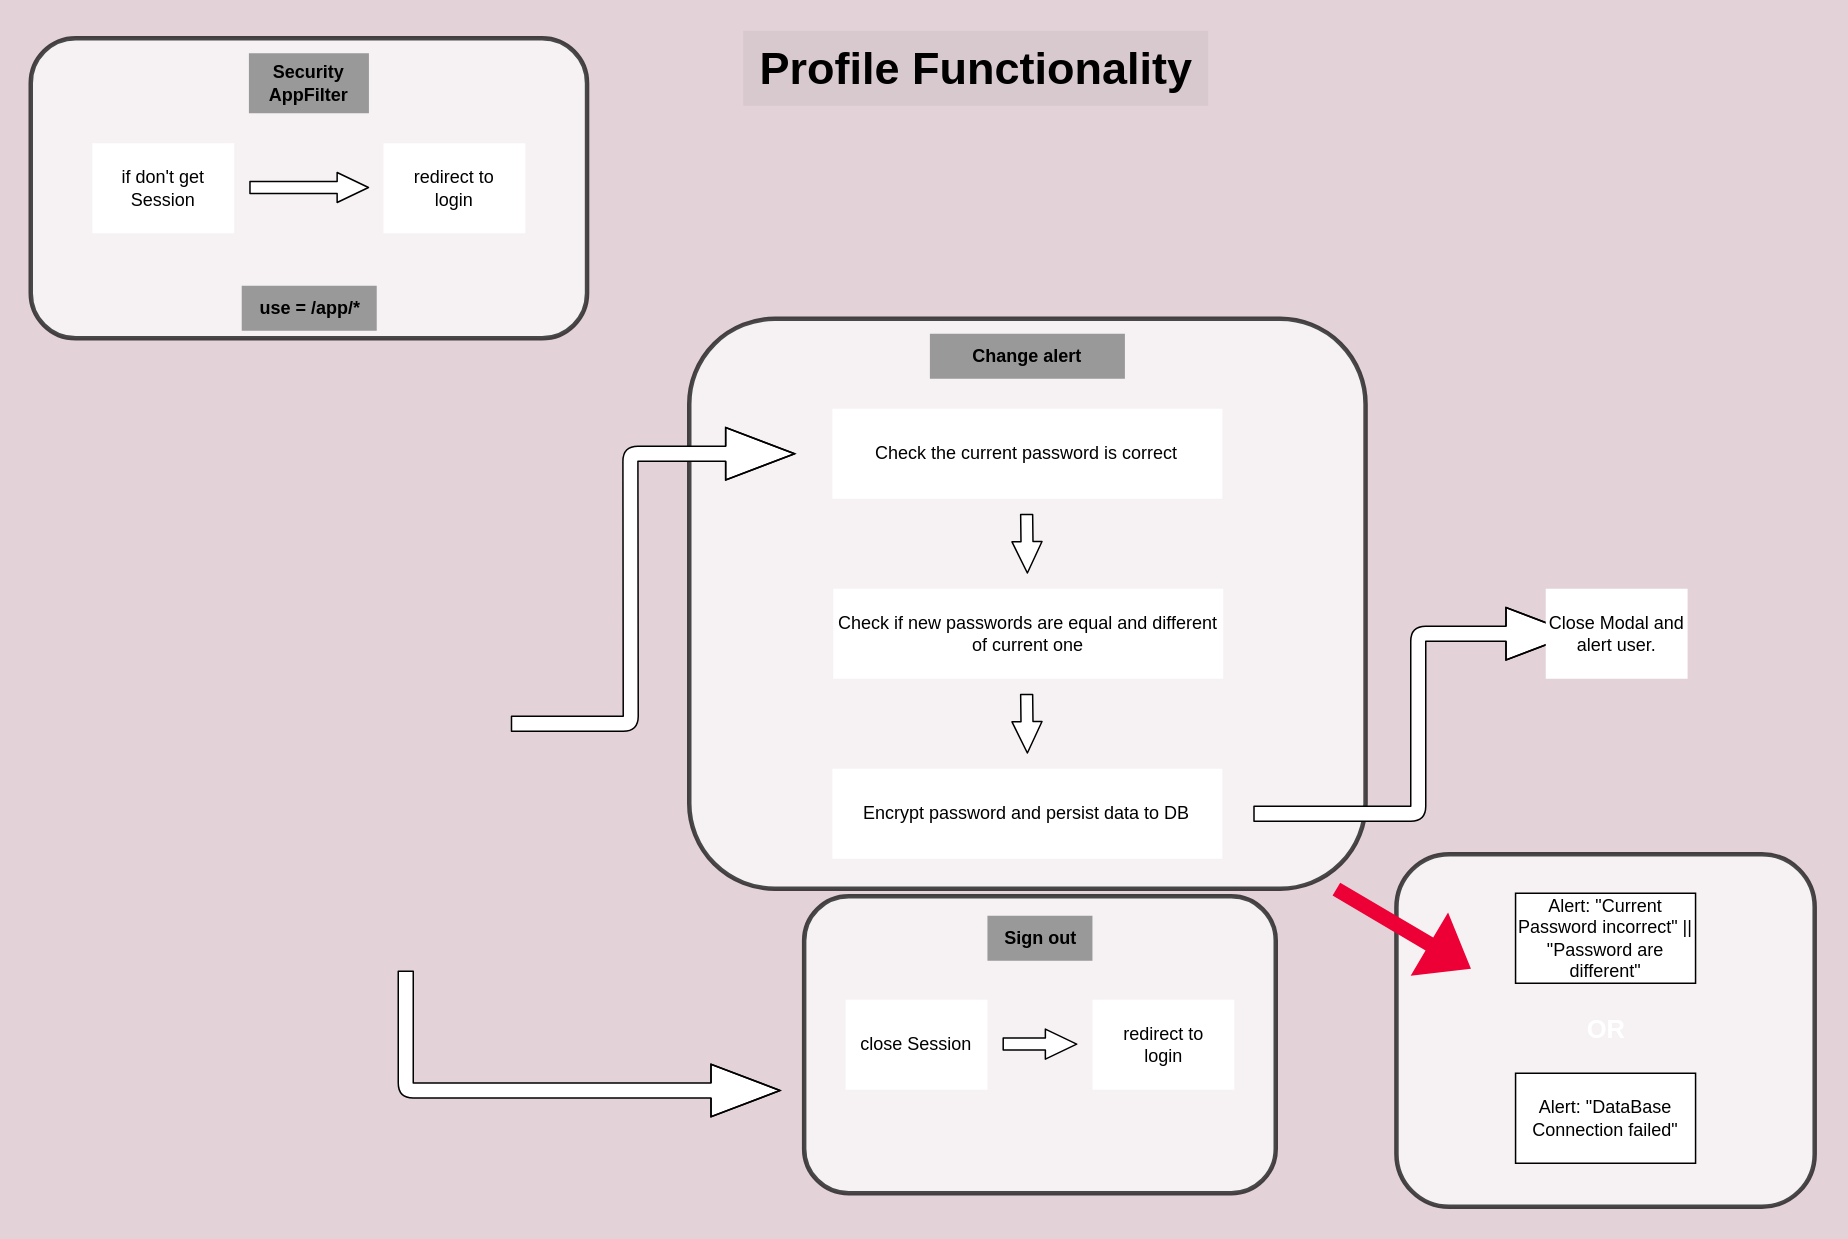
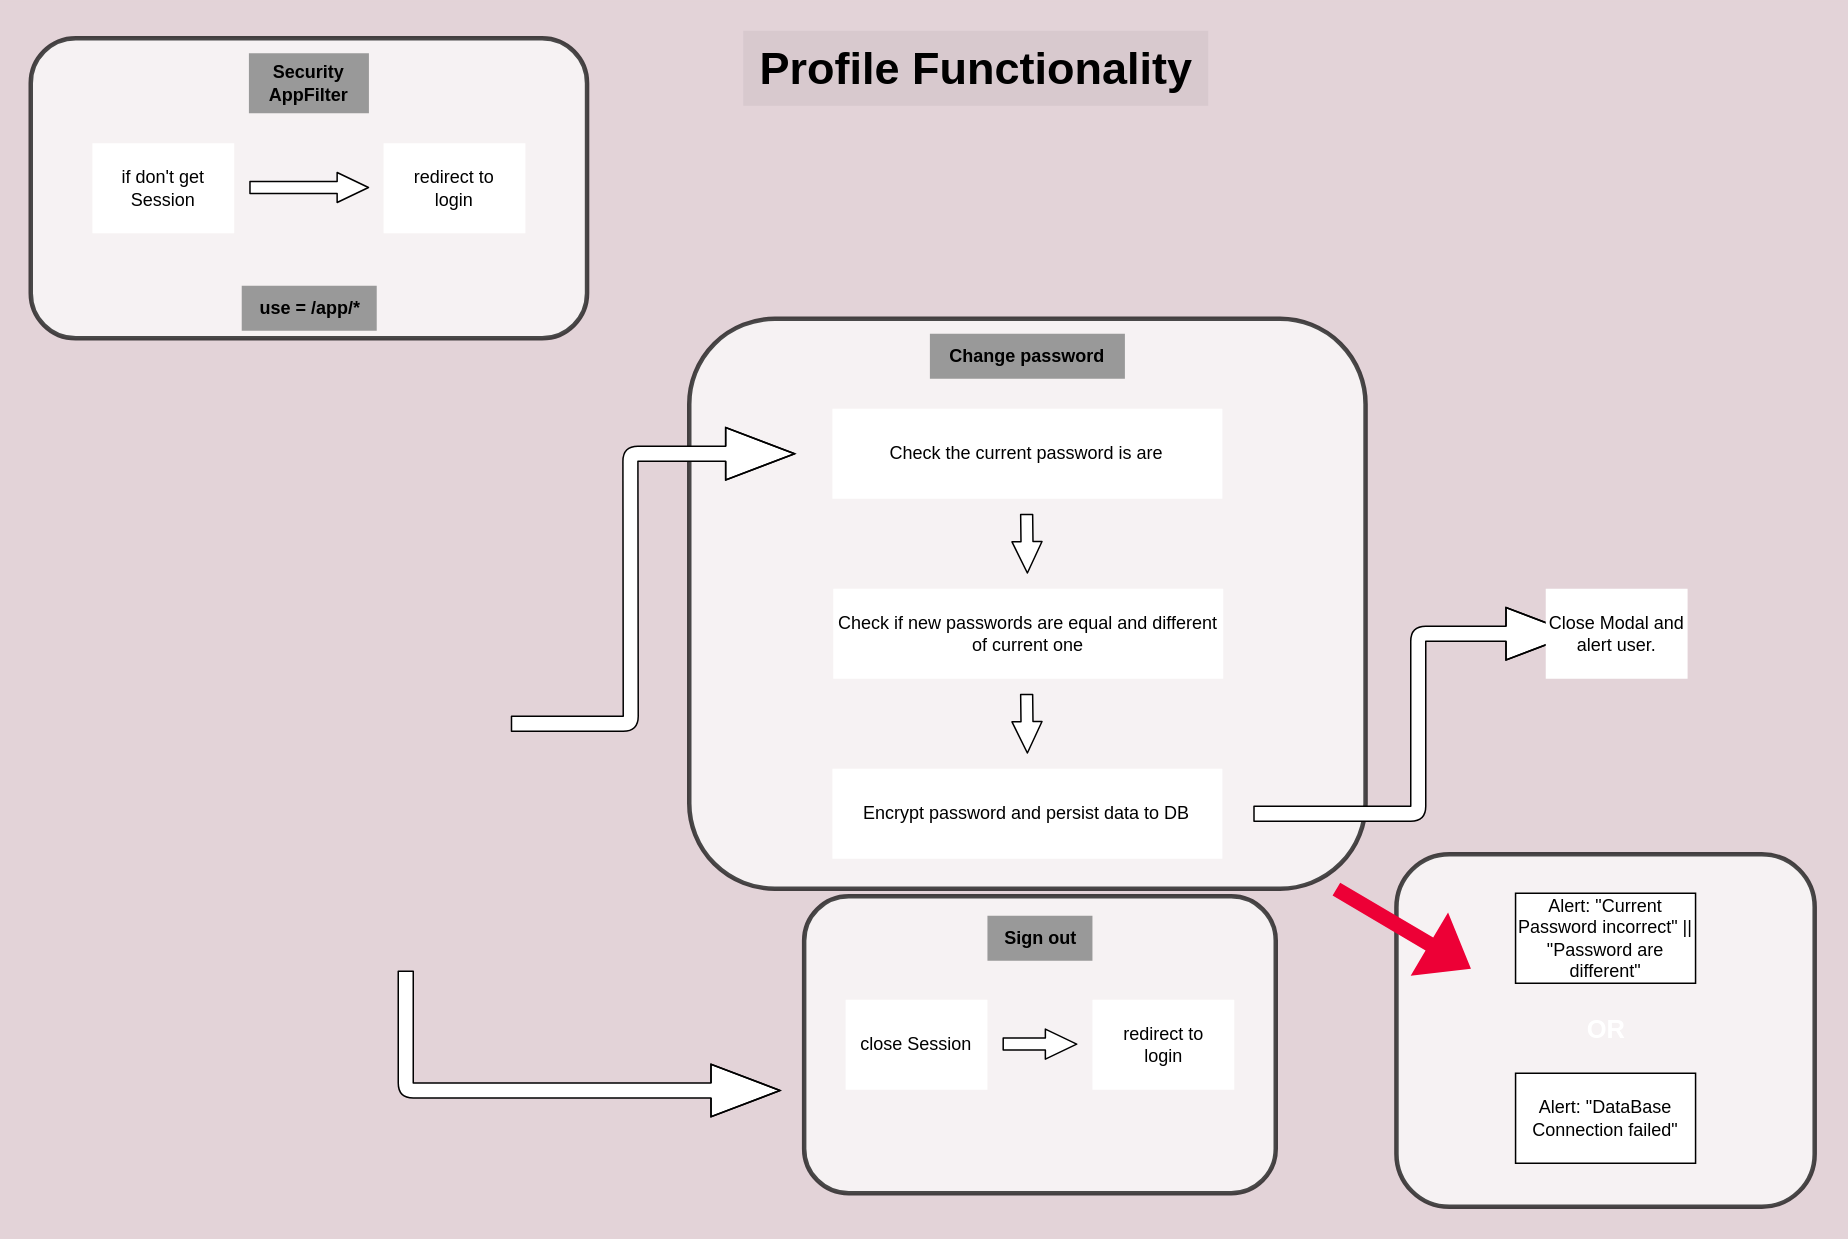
node "Change alert": label "Change alert" -> "Change password"
node "Check the current password is correct": label "Check the current password is correct" -> "Check the current password is are"
